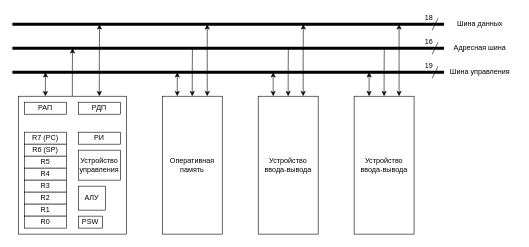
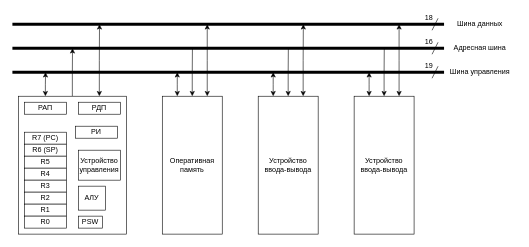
node "РИ": moved (99, 138) -> (96, 132)
